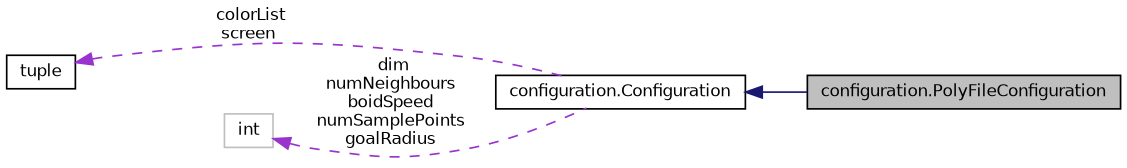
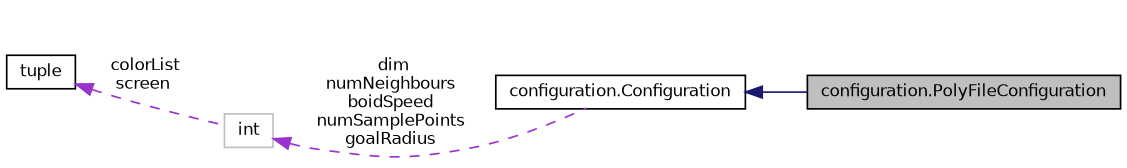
edge "configuration.Configuration" -> "tuple": now "int" -> "tuple"
